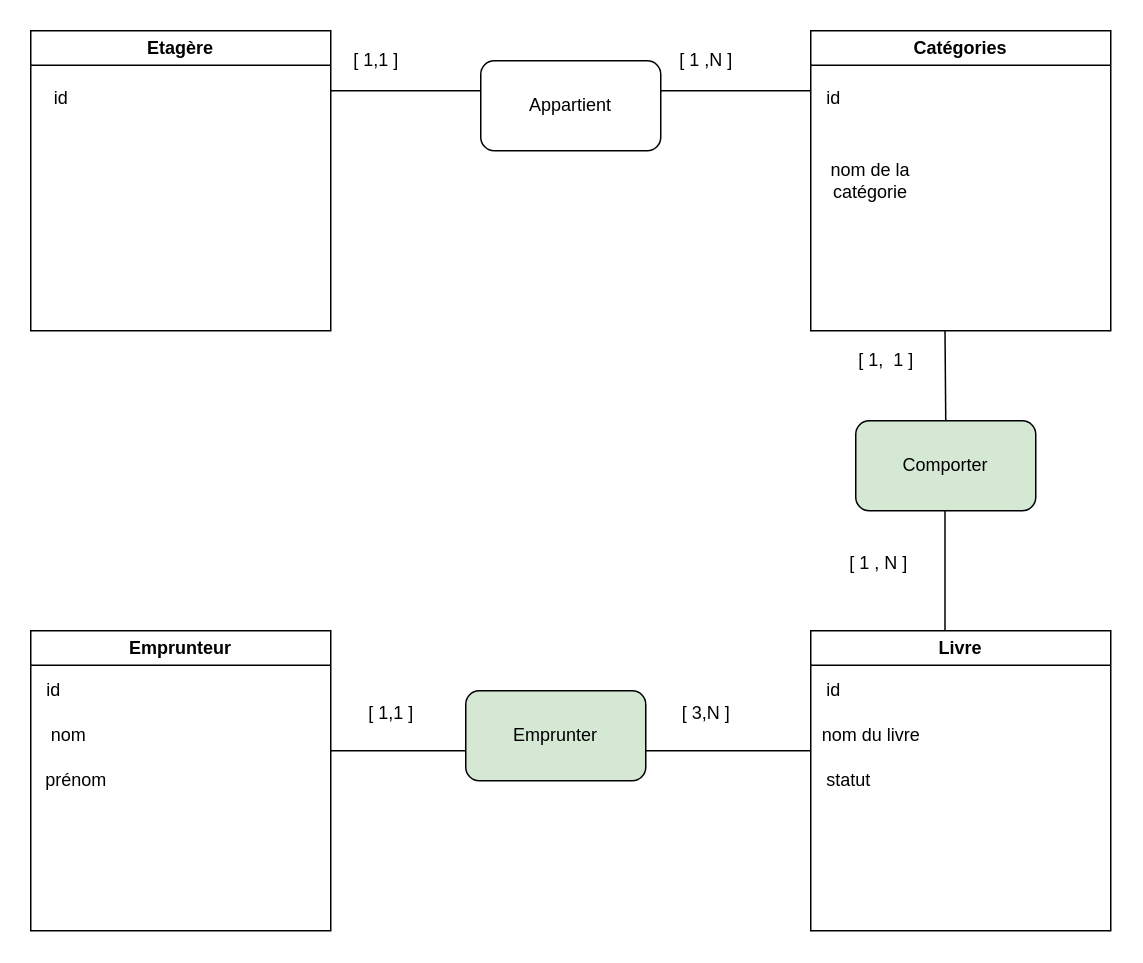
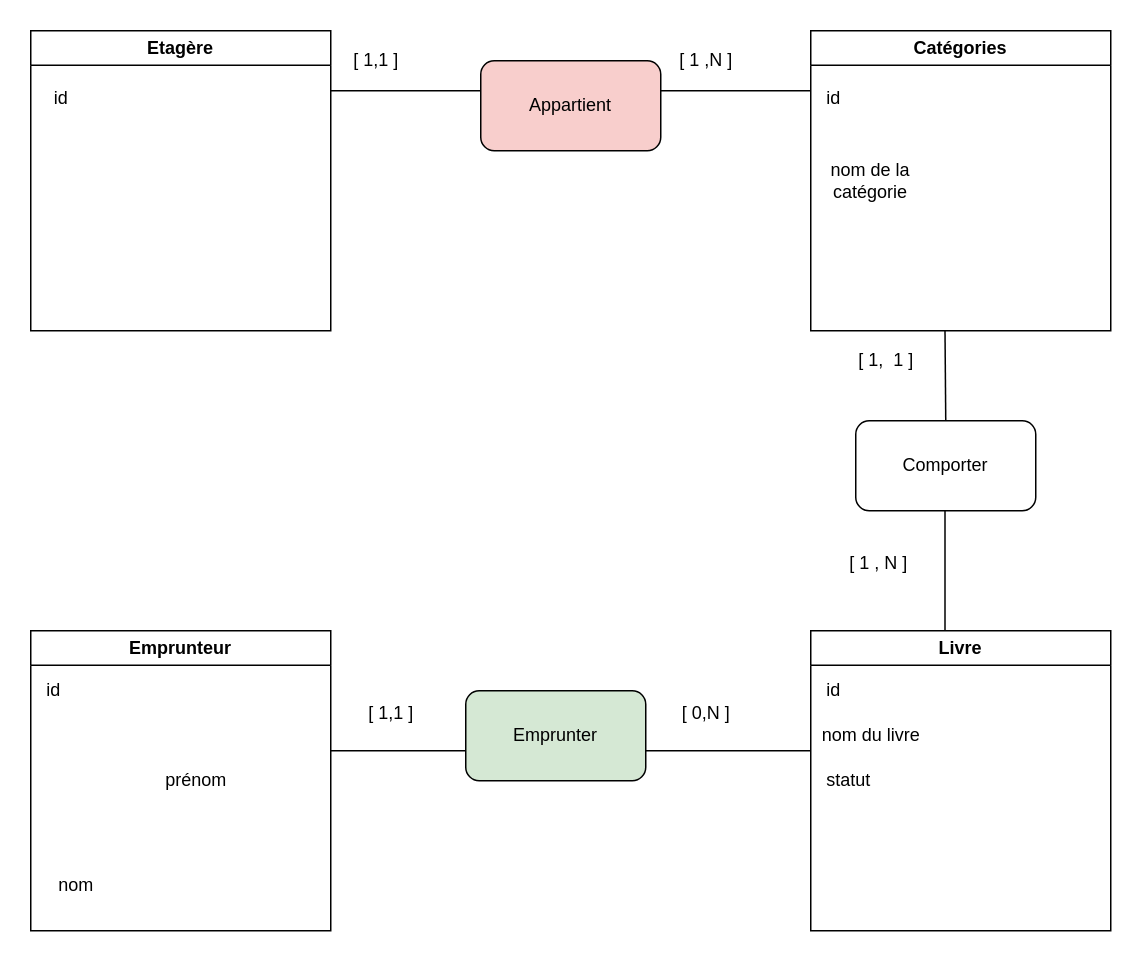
node "Appartient": fillcolor #ffffff -> #f8cecc
node "Comporter": fillcolor #d5e8d4 -> #ffffff
node "[ 3,N ]": label "[ 3,N ]" -> "[ 0,N ]"
node "nom": moved (68, 736) -> (76, 886)
node "prénom": moved (76, 781) -> (196, 781)
